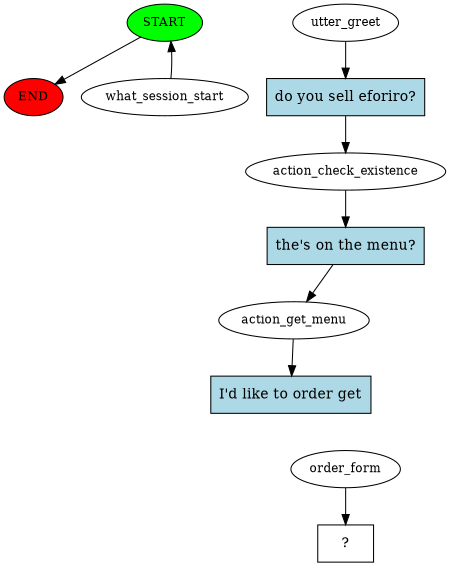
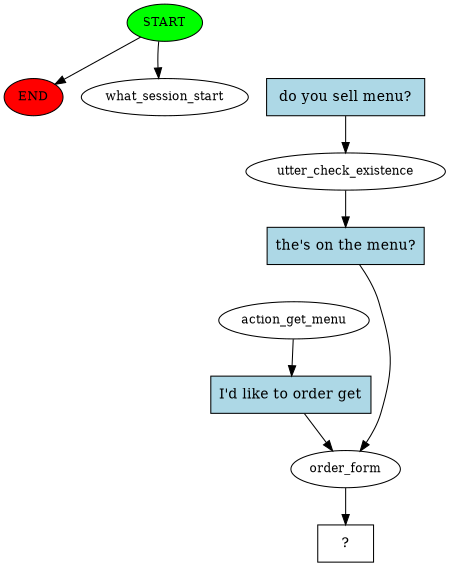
node "utter_greet": removed
edge "what_session_start" -> "START": reversed
node "do you sell eforiro?": label "do you sell eforiro?" -> "do you sell menu?"
node "action_check_existence": label "action_check_existence" -> "utter_check_existence"
edge "the's on the menu?" -> "action_get_menu": now "the's on the menu?" -> "order_form"
edge "I'd like to order get" -> "order_form": added
